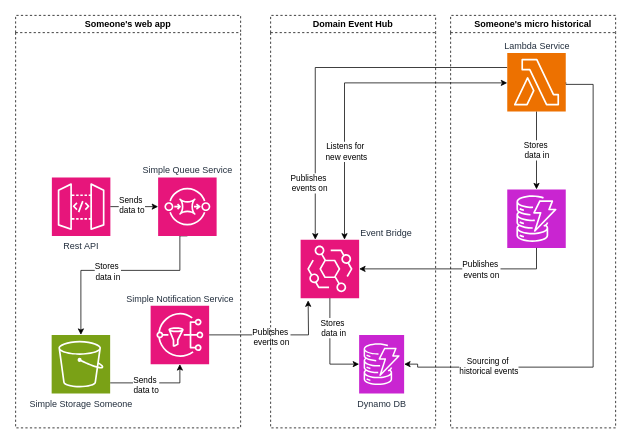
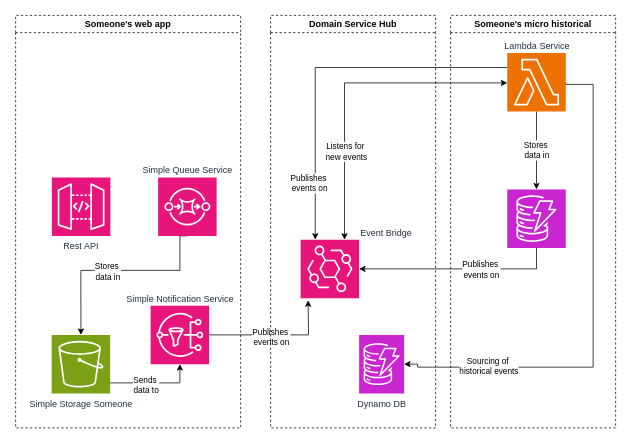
node "Domain Event Hub": label "Domain Event Hub" -> "Domain Service Hub"
edge "Rest API" -> "Simple Queue Service": removed, label "Sends data to"
edge "Event Bridge" -> "Dynamo DB": removed, label "Stores data in"
